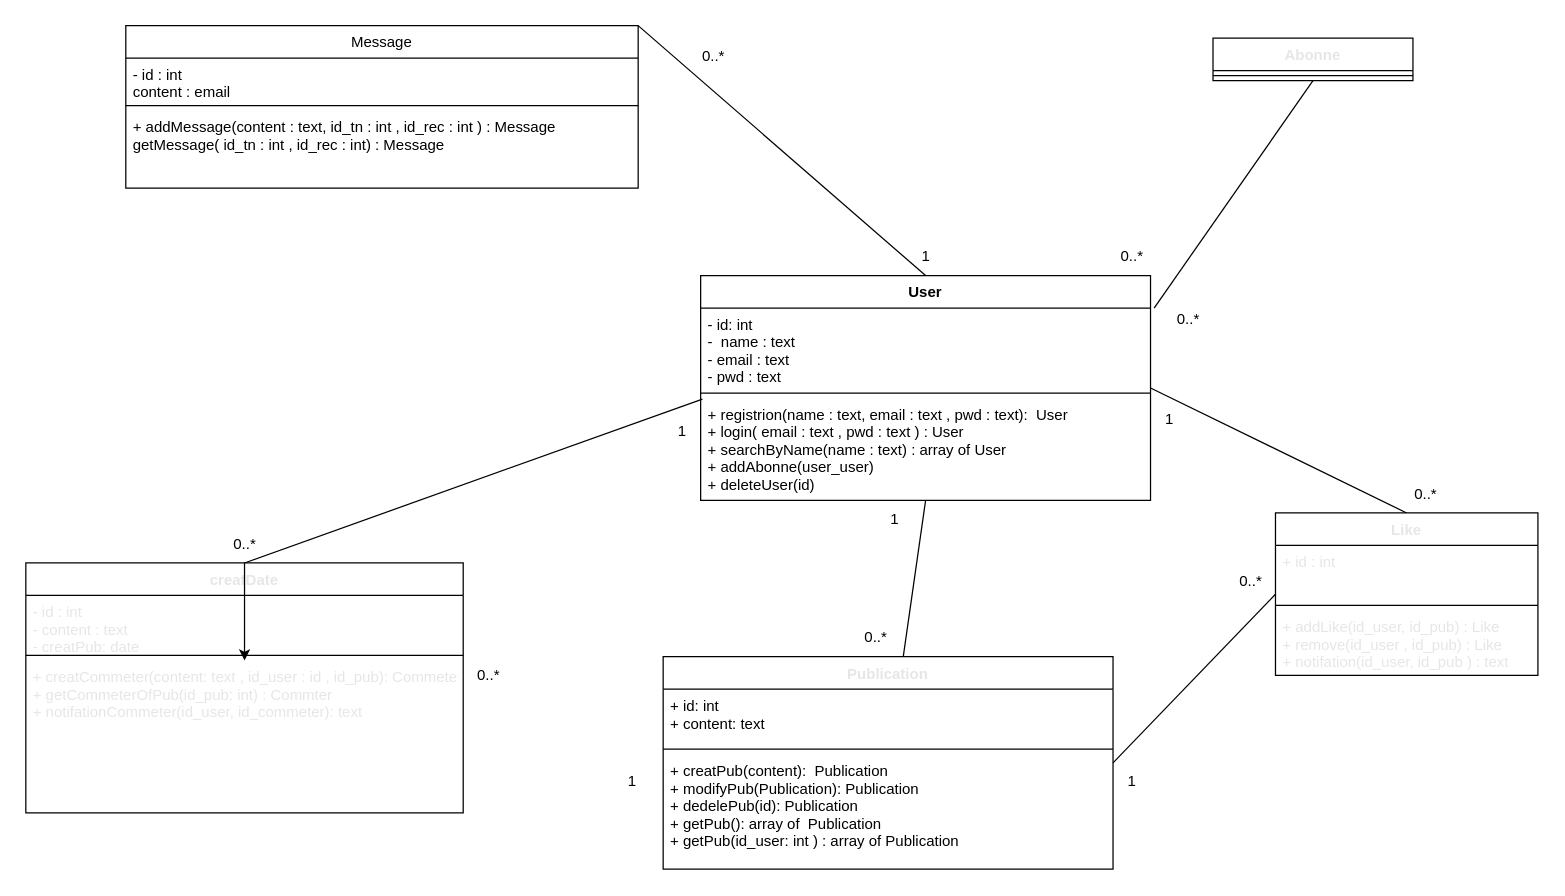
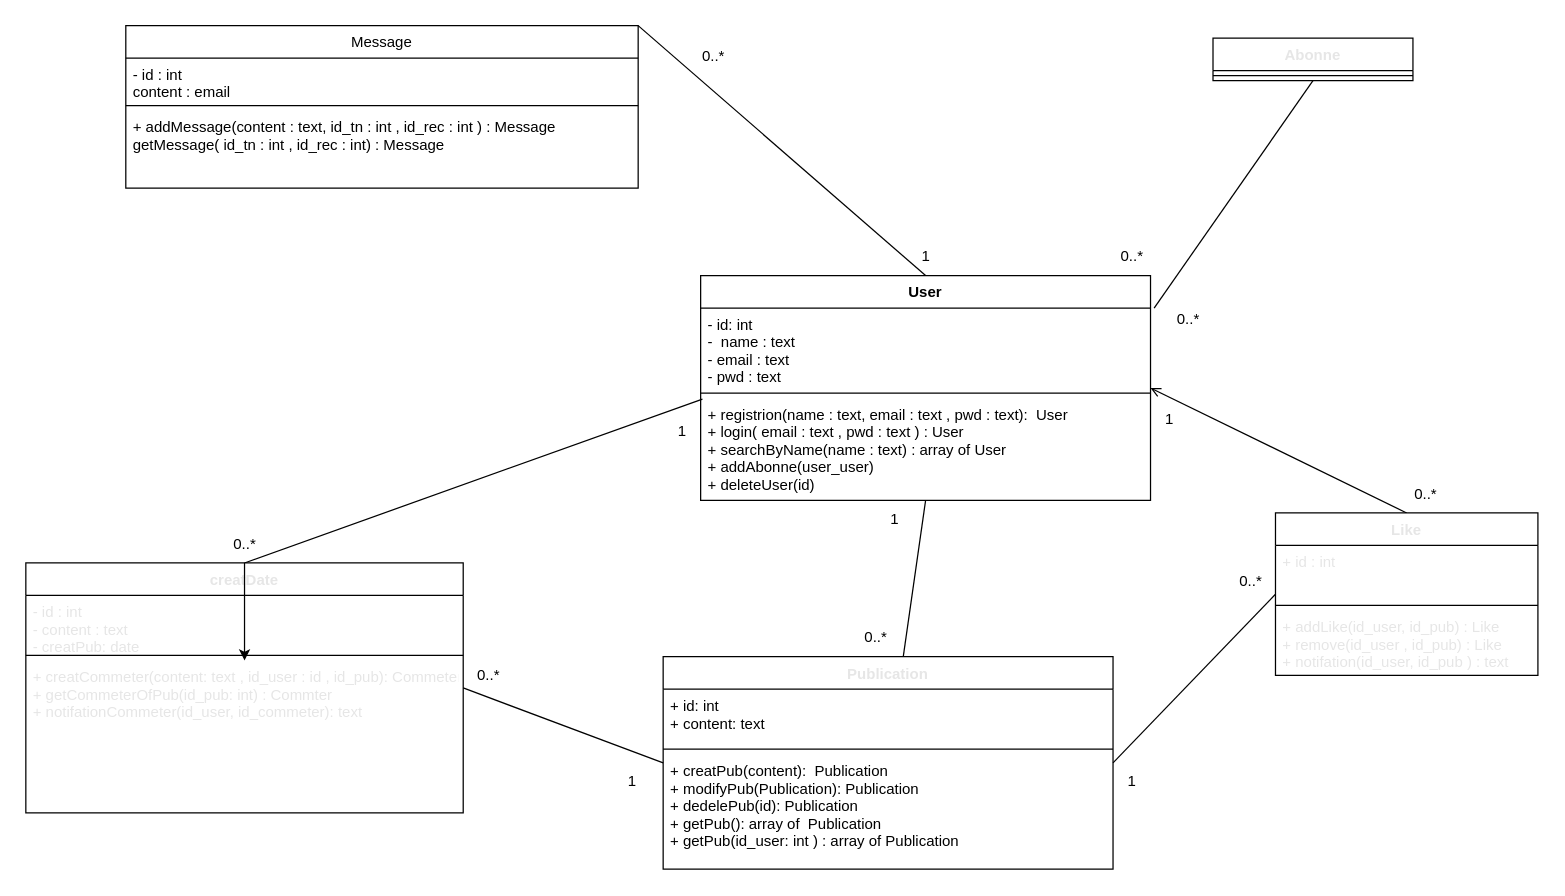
edge "User" -- "Like": arrowhead none -> open
edge "creatDate" -- "Publication": added
